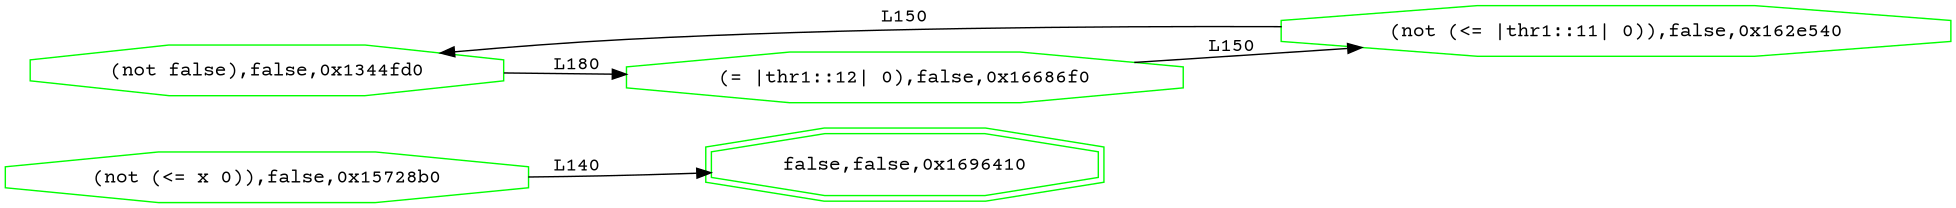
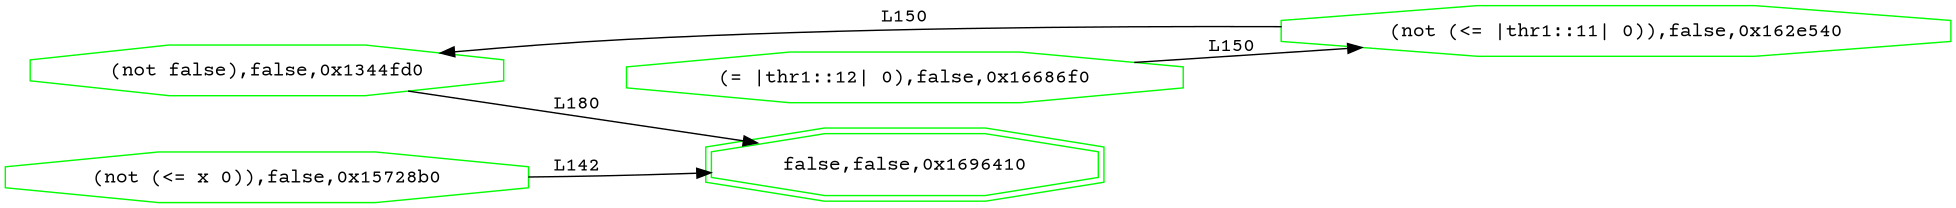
edge "(not false),false,0x1344fd0" -> "(= |thr1::12| 0),false,0x16686f0": now "(not false),false,0x1344fd0" -> "false,false,0x1696410"
edge "(not (<= x 0)),false,0x15728b0" -> "false,false,0x1696410": label "L140" -> "L142"
